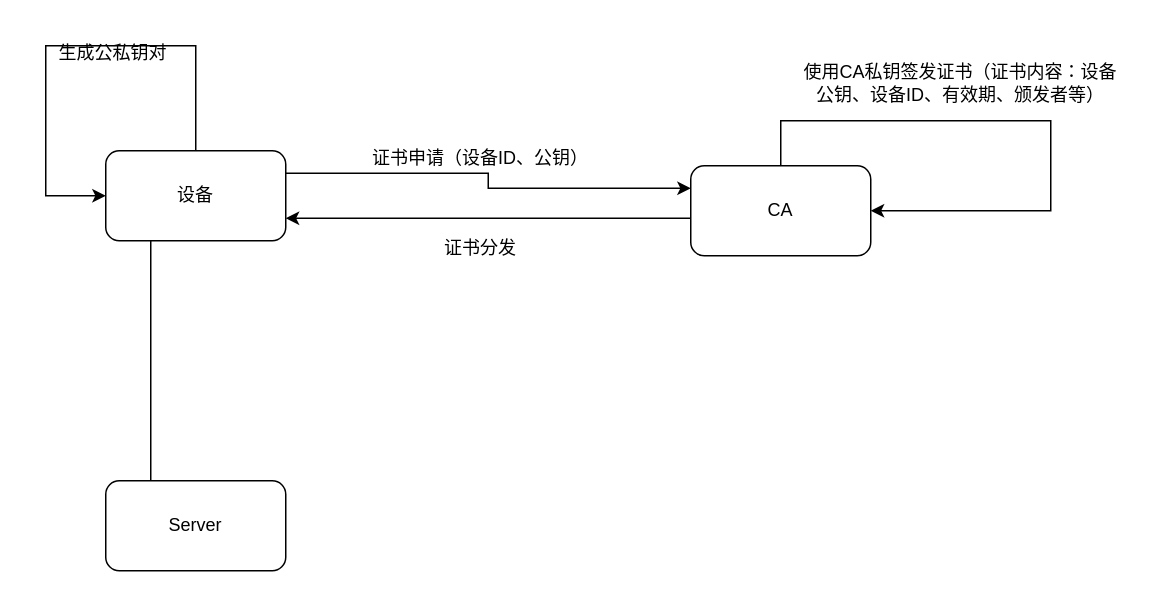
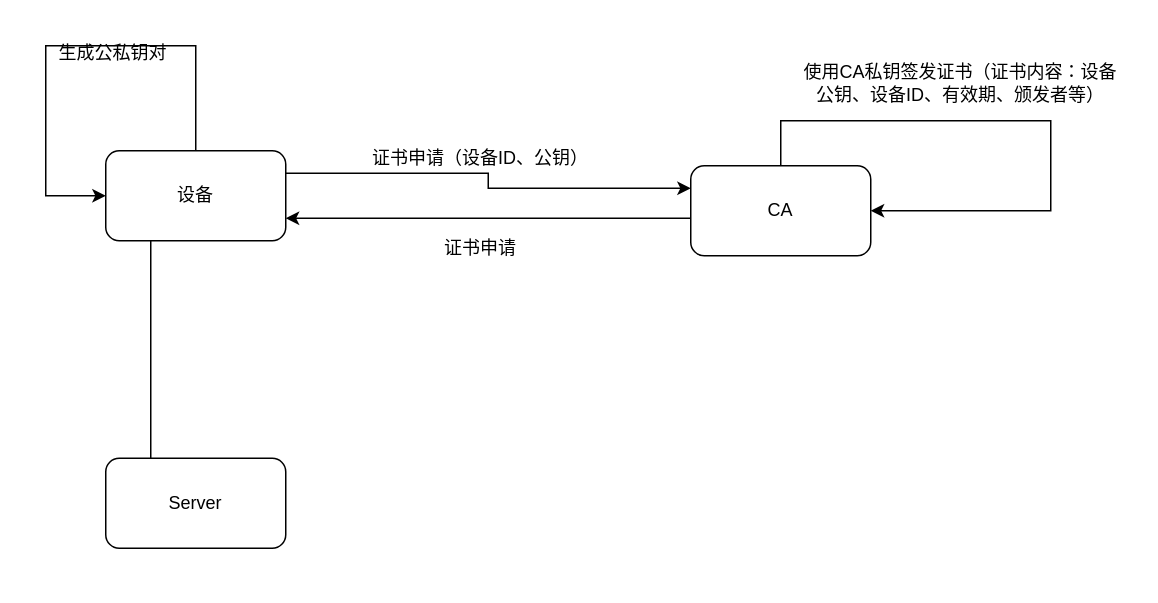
node "证书分发": label "证书分发" -> "证书申请"
node "Server": moved (196, 526) -> (196, 503)
